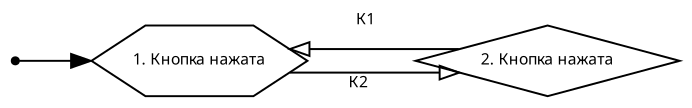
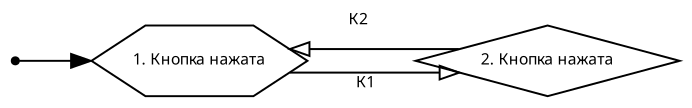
edge "1. Кнопка нажата" -> "2. Кнопка нажата": label "   К1 " -> "К2 "
edge "2. Кнопка нажата" -> "1. Кнопка нажата": label "К2 " -> "   К1 "
